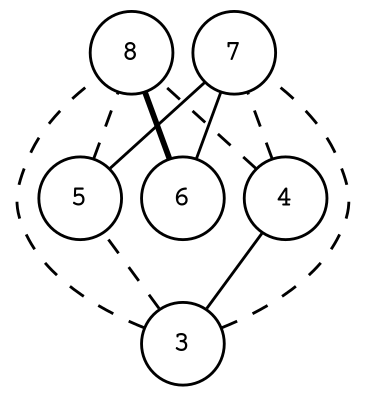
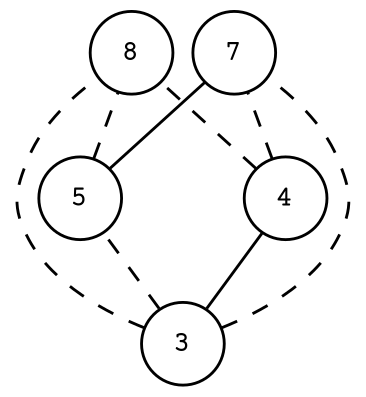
node "6": removed
